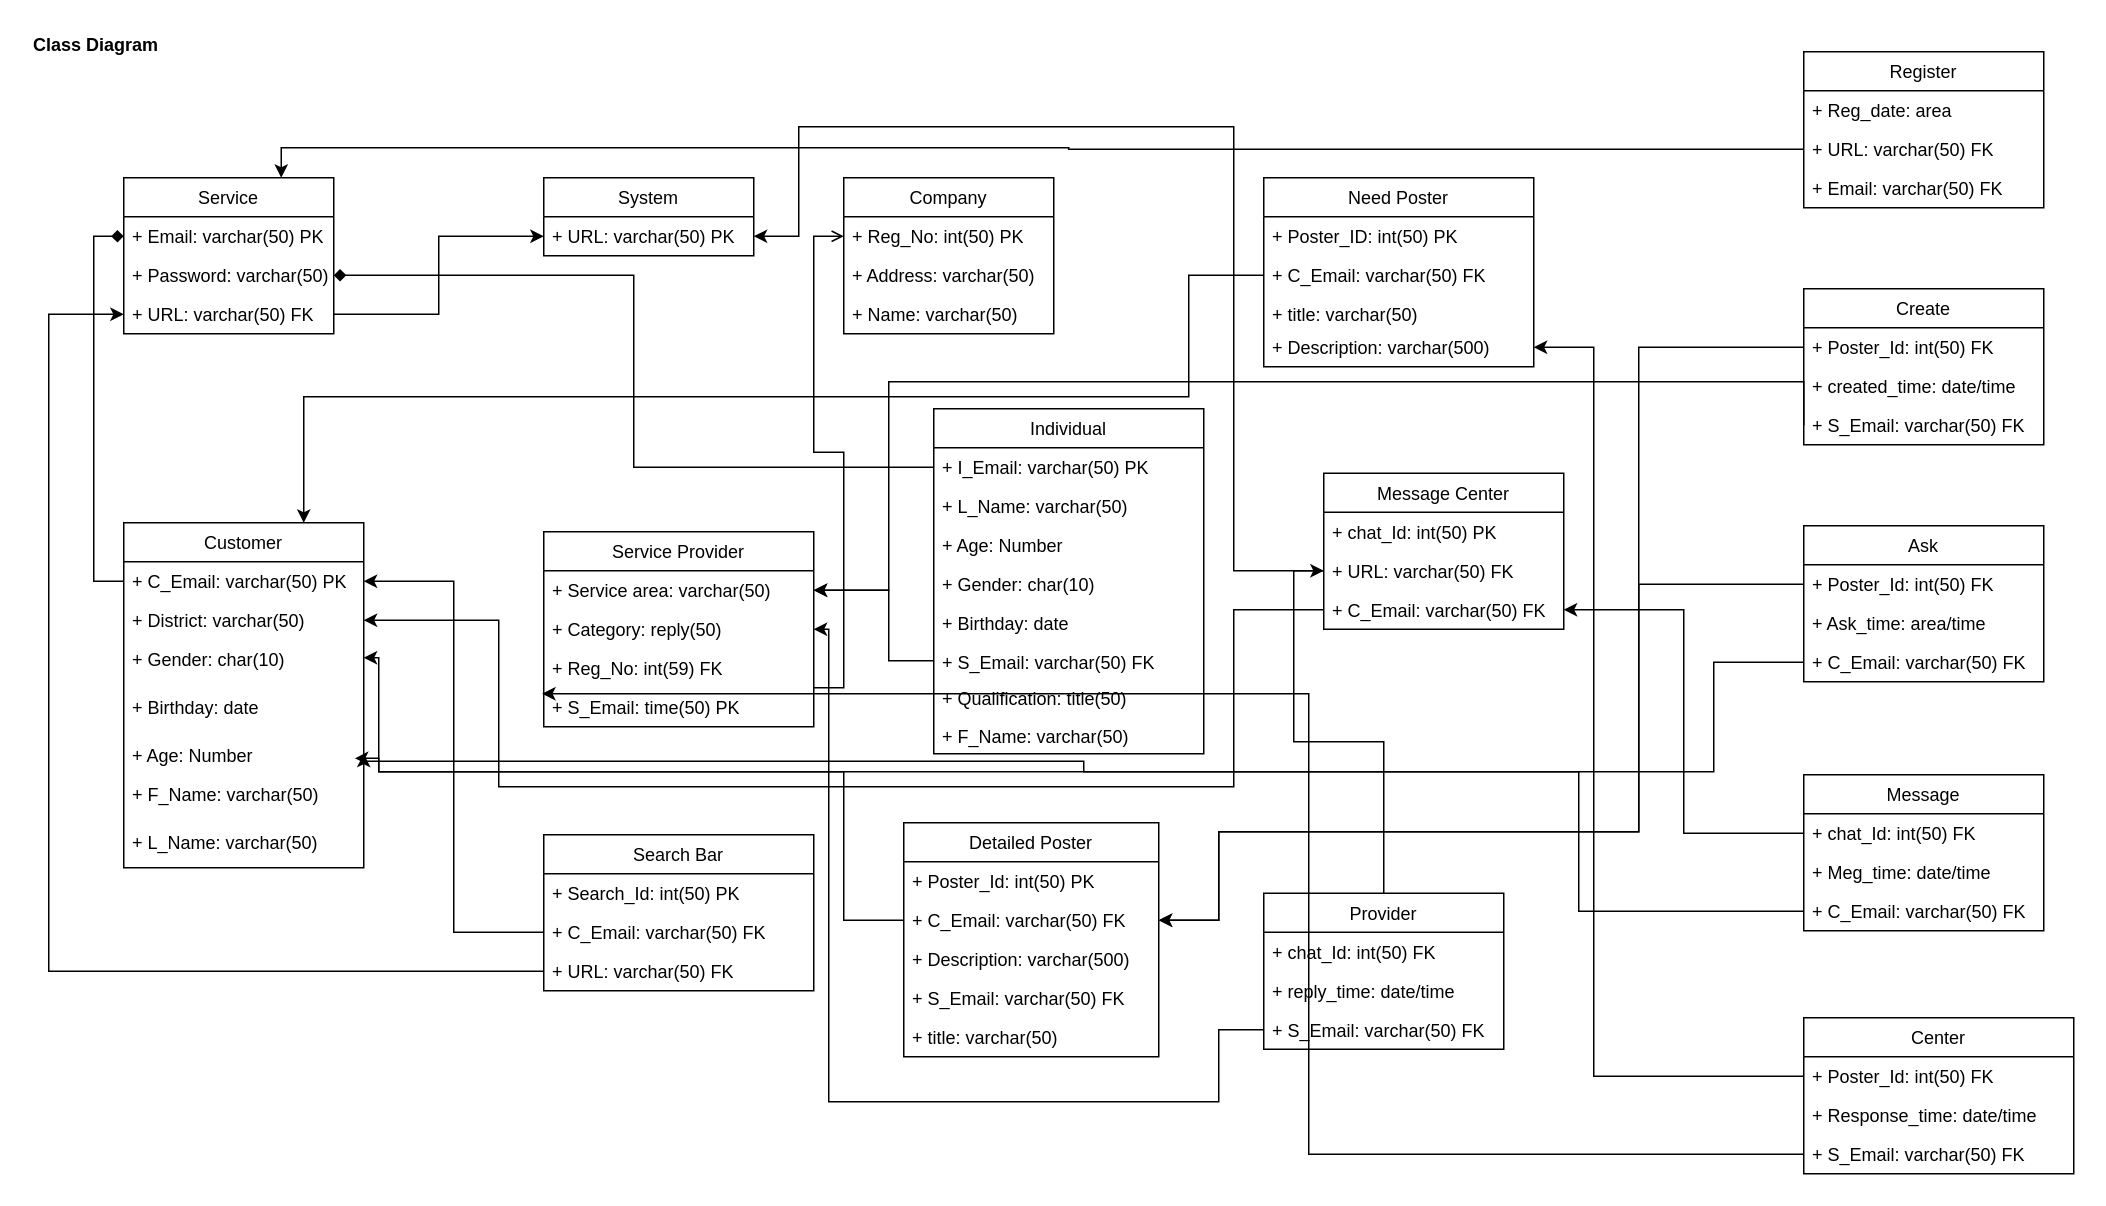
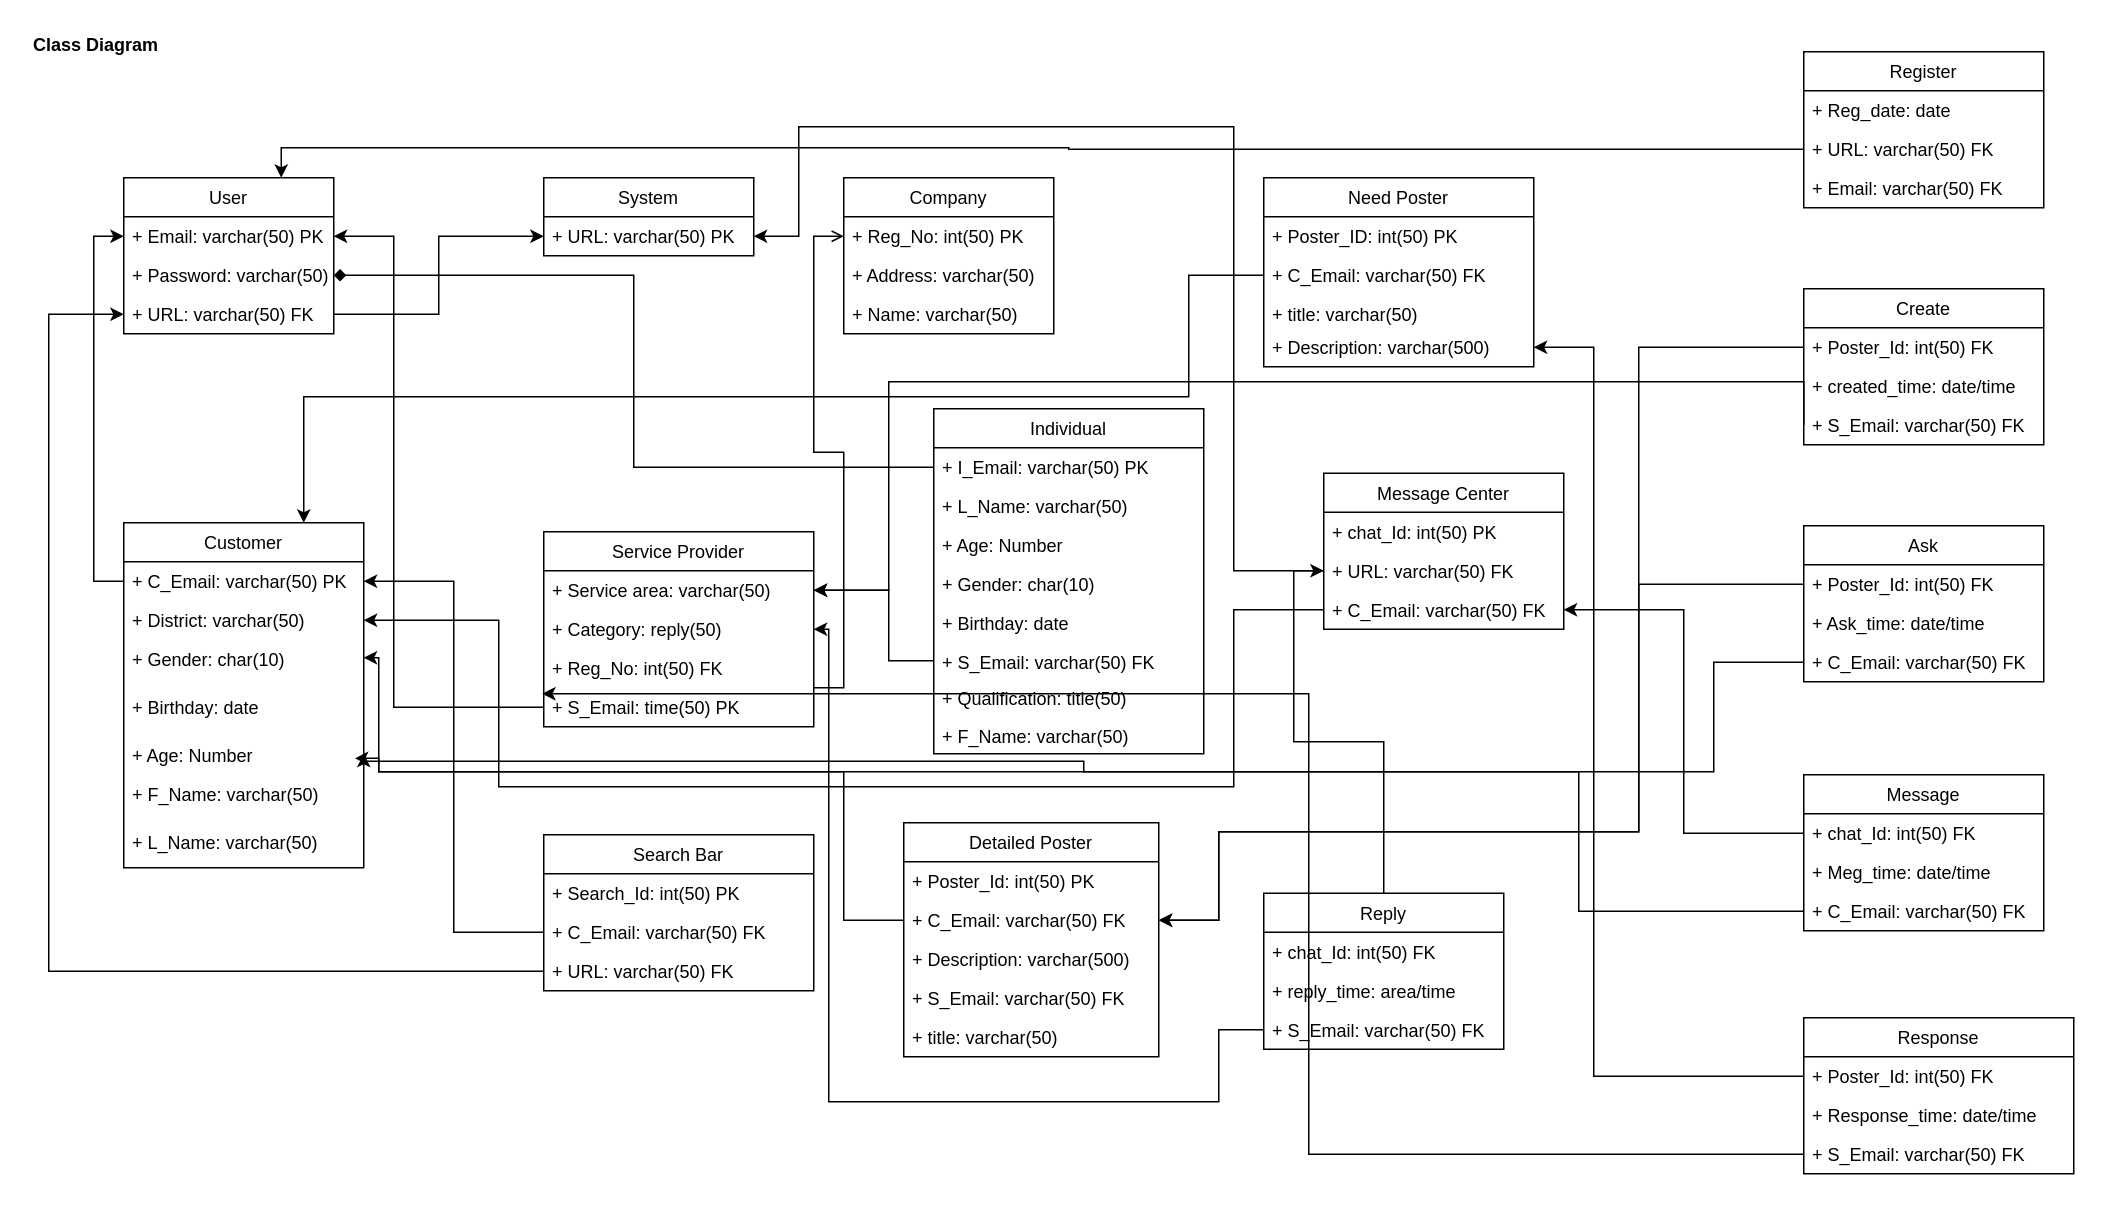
node "+ Reg_date: area": label "+ Reg_date: area" -> "+ Reg_date: date"
node "Service": label "Service" -> "User"
edge "+ C_Email: varchar(50) PK" -> "+ Email: varchar(50) PK": arrowhead diamond -> classic
edge "+ S_Email: time(50) PK" -> "+ Email: varchar(50) PK": added
node "+ Ask_time: area/time": label "+ Ask_time: area/time" -> "+ Ask_time: date/time"
node "+ Reg_No: int(59) FK": label "+ Reg_No: int(59) FK" -> "+ Reg_No: int(50) FK"
node "Provider": label "Provider" -> "Reply"
node "+ reply_time: date/time": label "+ reply_time: date/time" -> "+ reply_time: area/time"
node "Center": label "Center" -> "Response"
